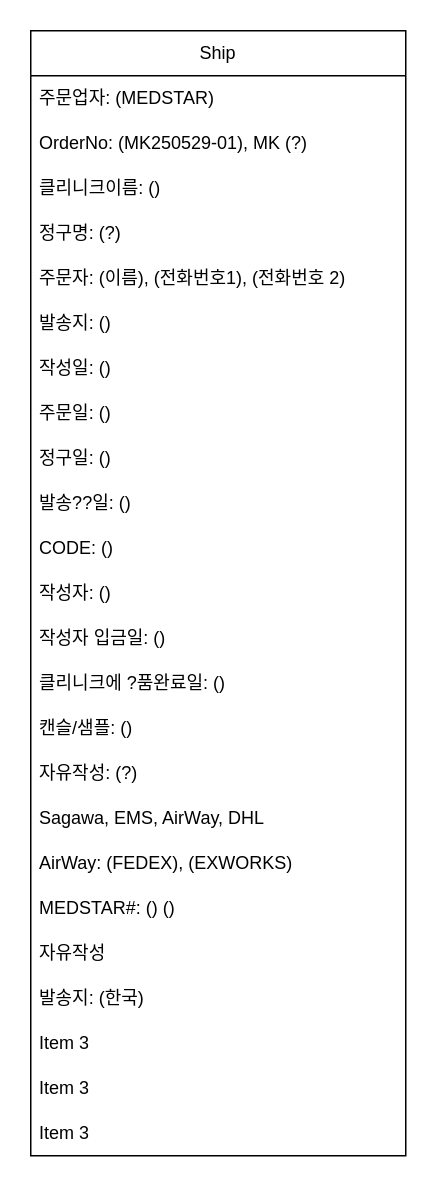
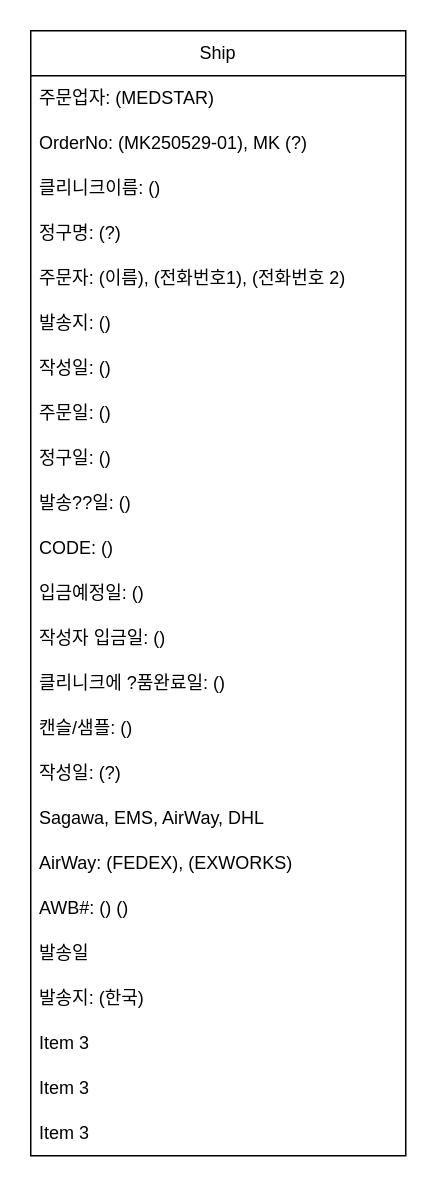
node "작성자: ()": label "작성자: ()" -> "입금예정일: ()"
node "자유작성: (?)": label "자유작성: (?)" -> "작성일: (?)"
node "MEDSTAR#: () ()": label "MEDSTAR#: () ()" -> "AWB#: () ()"
node "자유작성": label "자유작성" -> "발송일"
